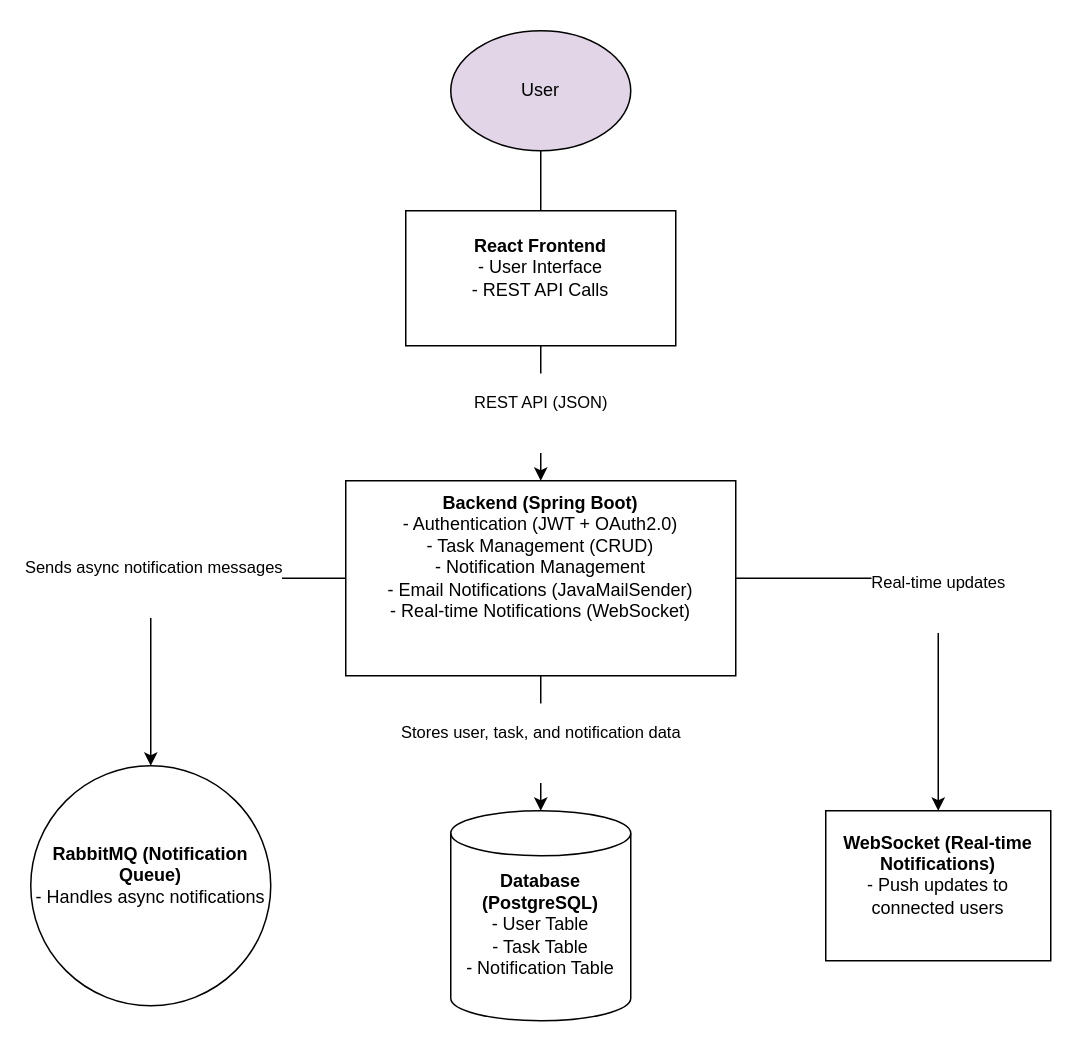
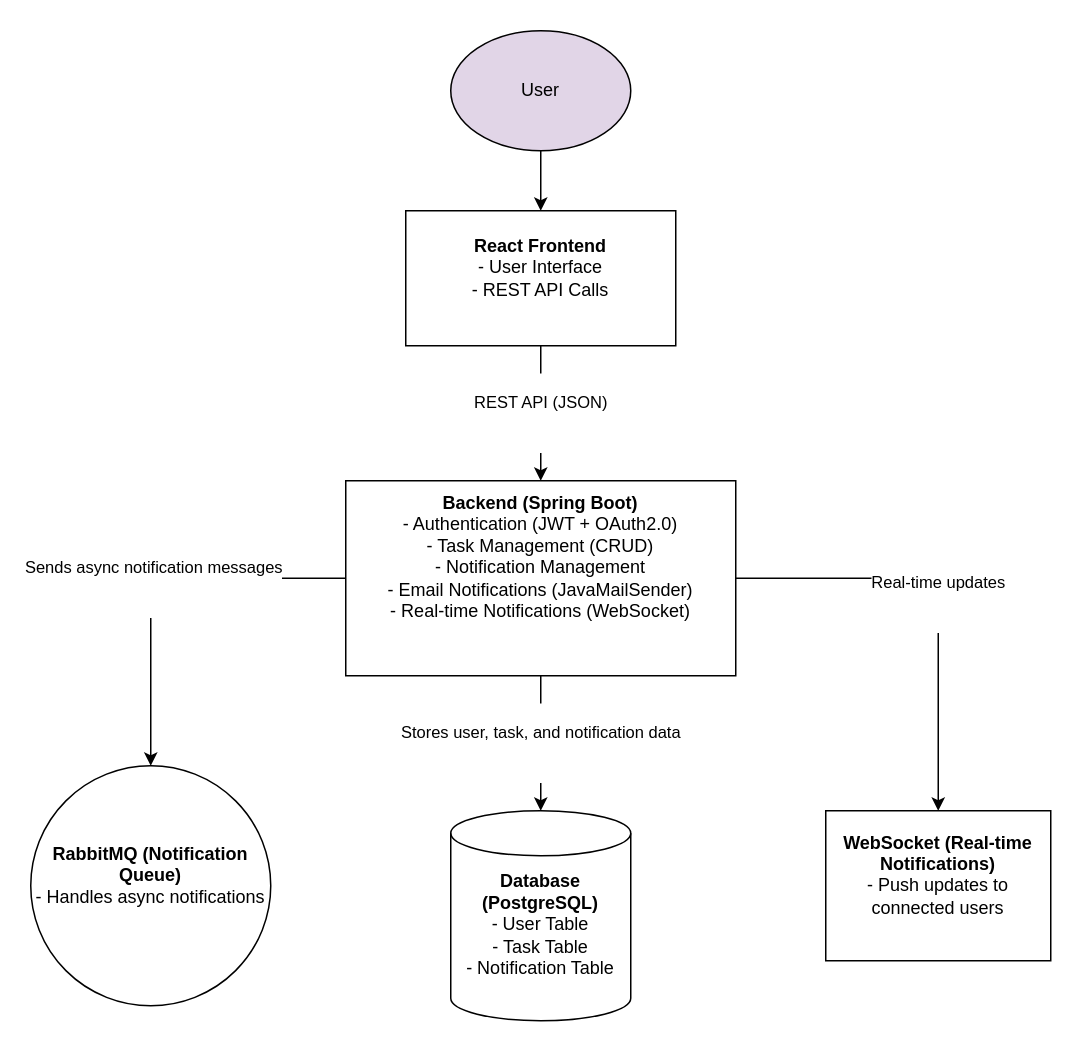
edge "User" -- "React Frontend - User Interface - REST API Calls": arrowhead none -> classic
